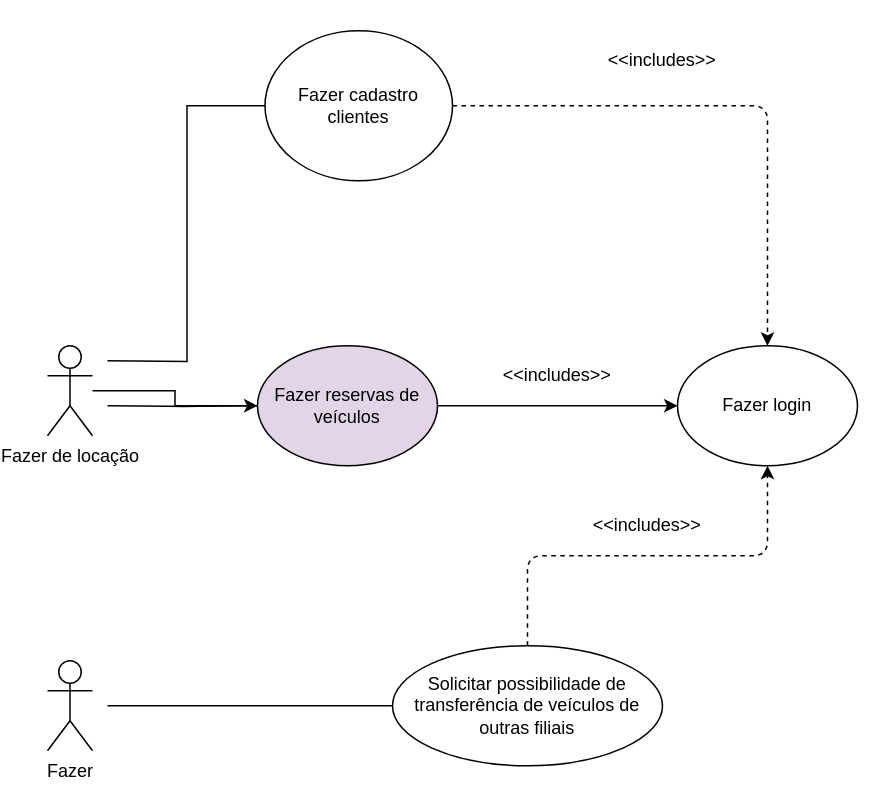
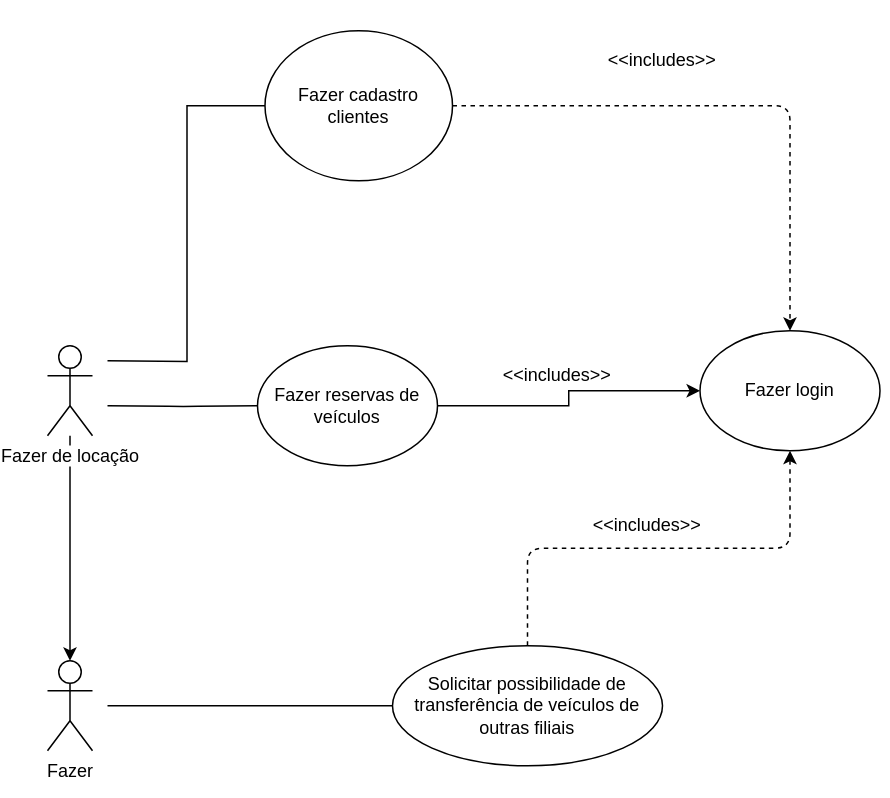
edge "Fazer de locação" -> "Fazer reservas de veículos": now "Fazer de locação" -> "Fazer"
node "Fazer reservas de veículos": fillcolor #e1d5e7 -> #ffffff
node "Fazer login": moved (767, 406) -> (790, 391)
